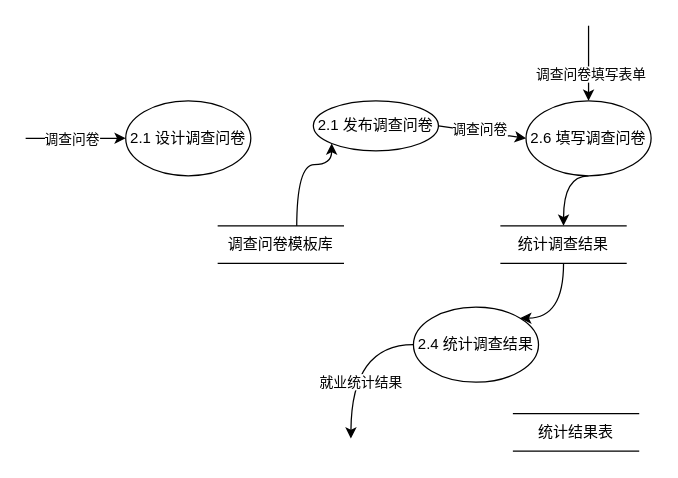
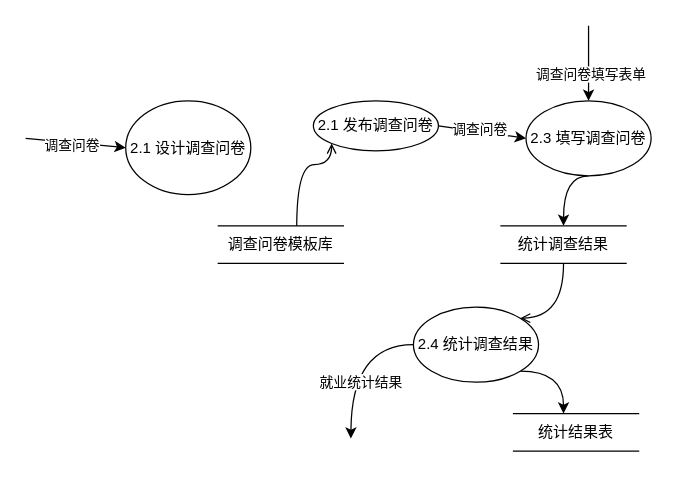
node "2.1 设计调查问卷": size 125x75 -> 125x94
node "2.6 填写调查问卷": label "2.6 填写调查问卷" -> "2.3 填写调查问卷"
edge "调查问卷模板库" -> "2.1 发布调查问卷": arrowhead classic -> open
edge "统计调查结果" -> "2.4 统计调查结果": arrowhead classic -> open
edge "2.4 统计调查结果" -> "统计结果表": added
